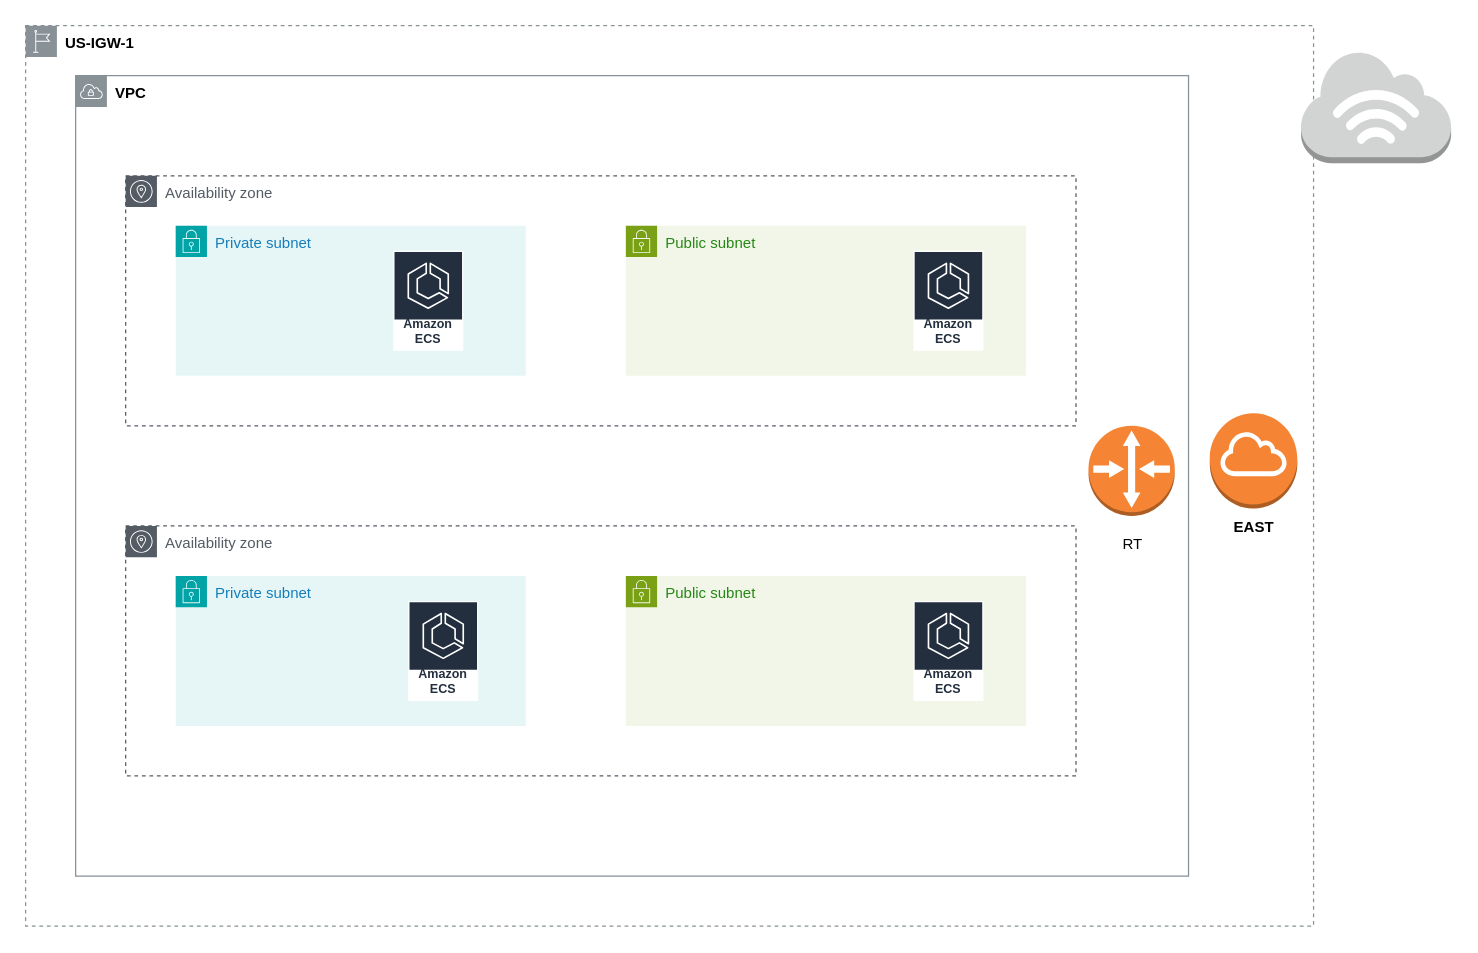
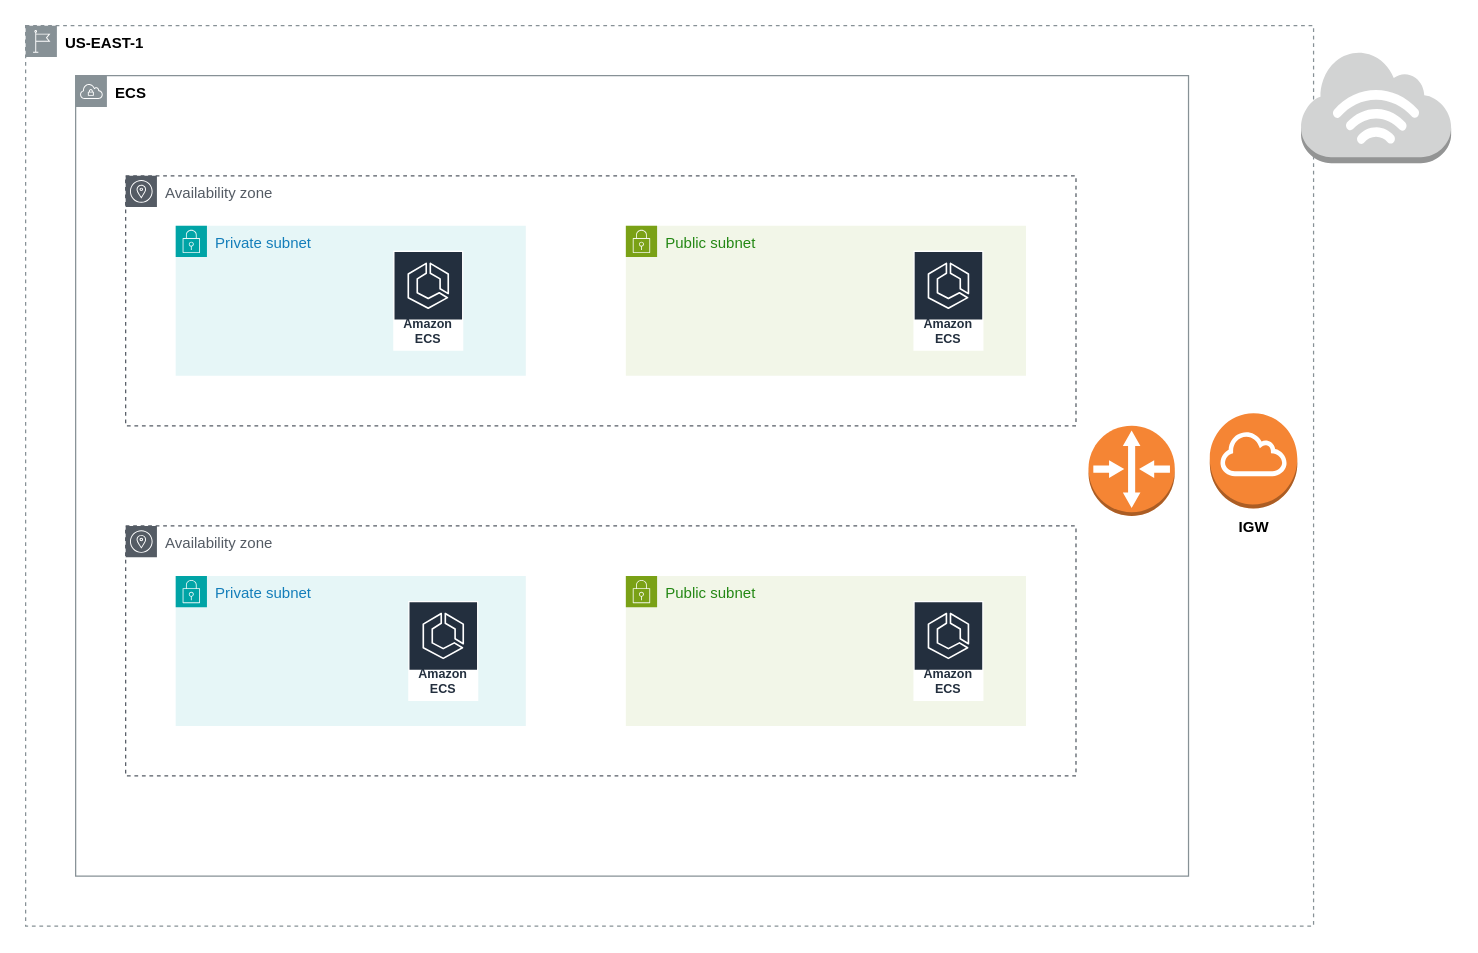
node "US-IGW-1": label "US-IGW-1" -> "US-EAST-1"
node "VPC": label "VPC" -> "ECS"
node "EAST": label "EAST" -> "IGW"
node "RT": removed
